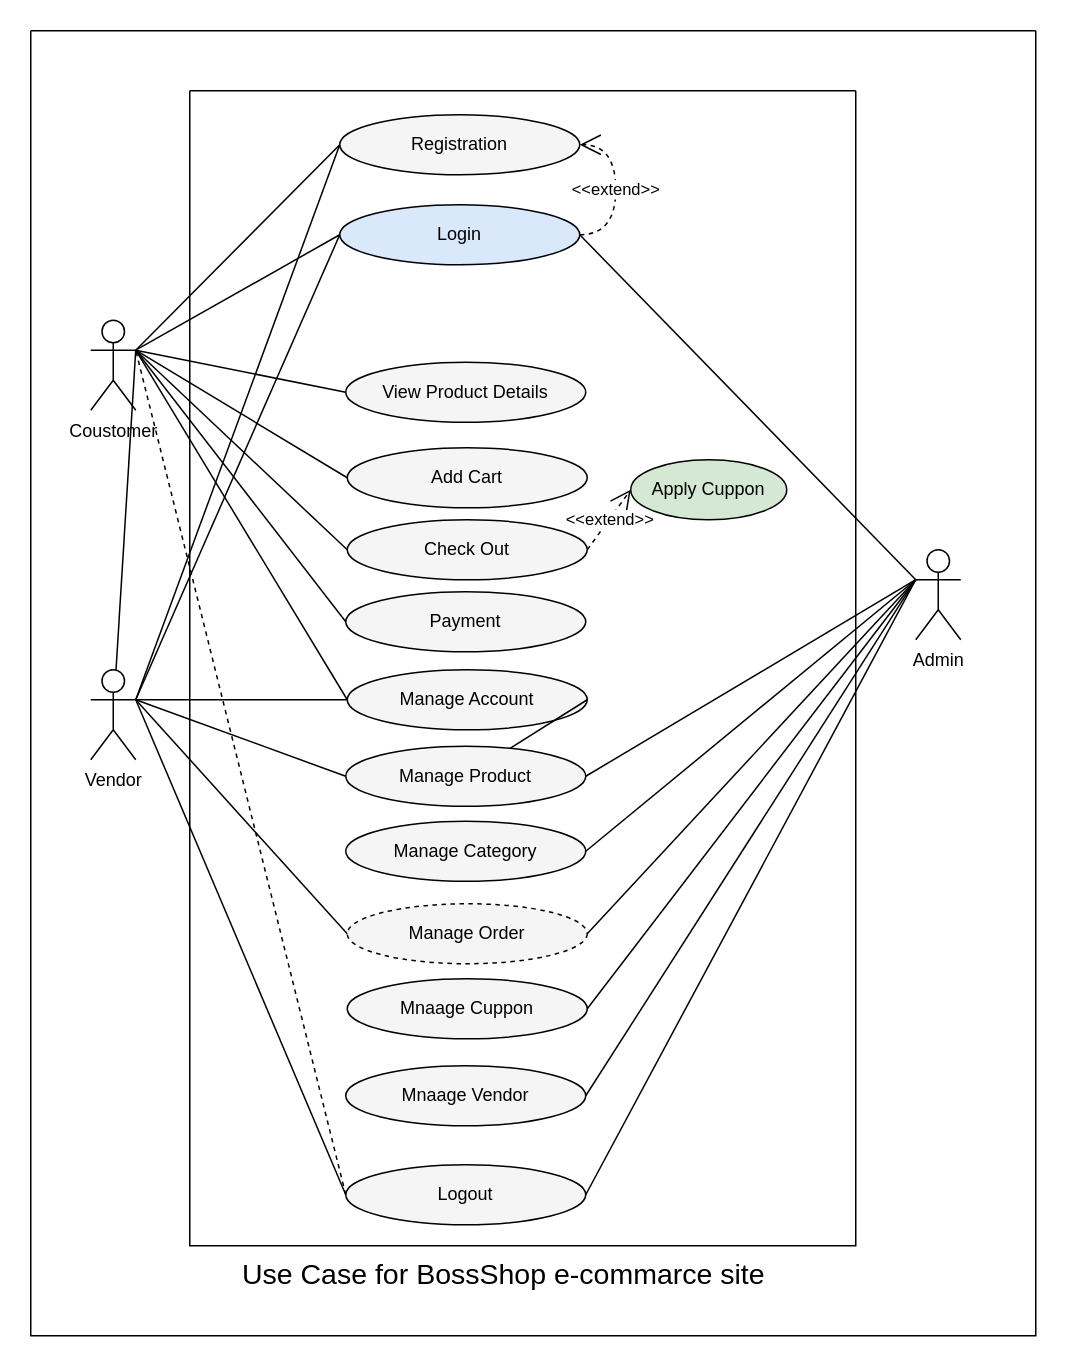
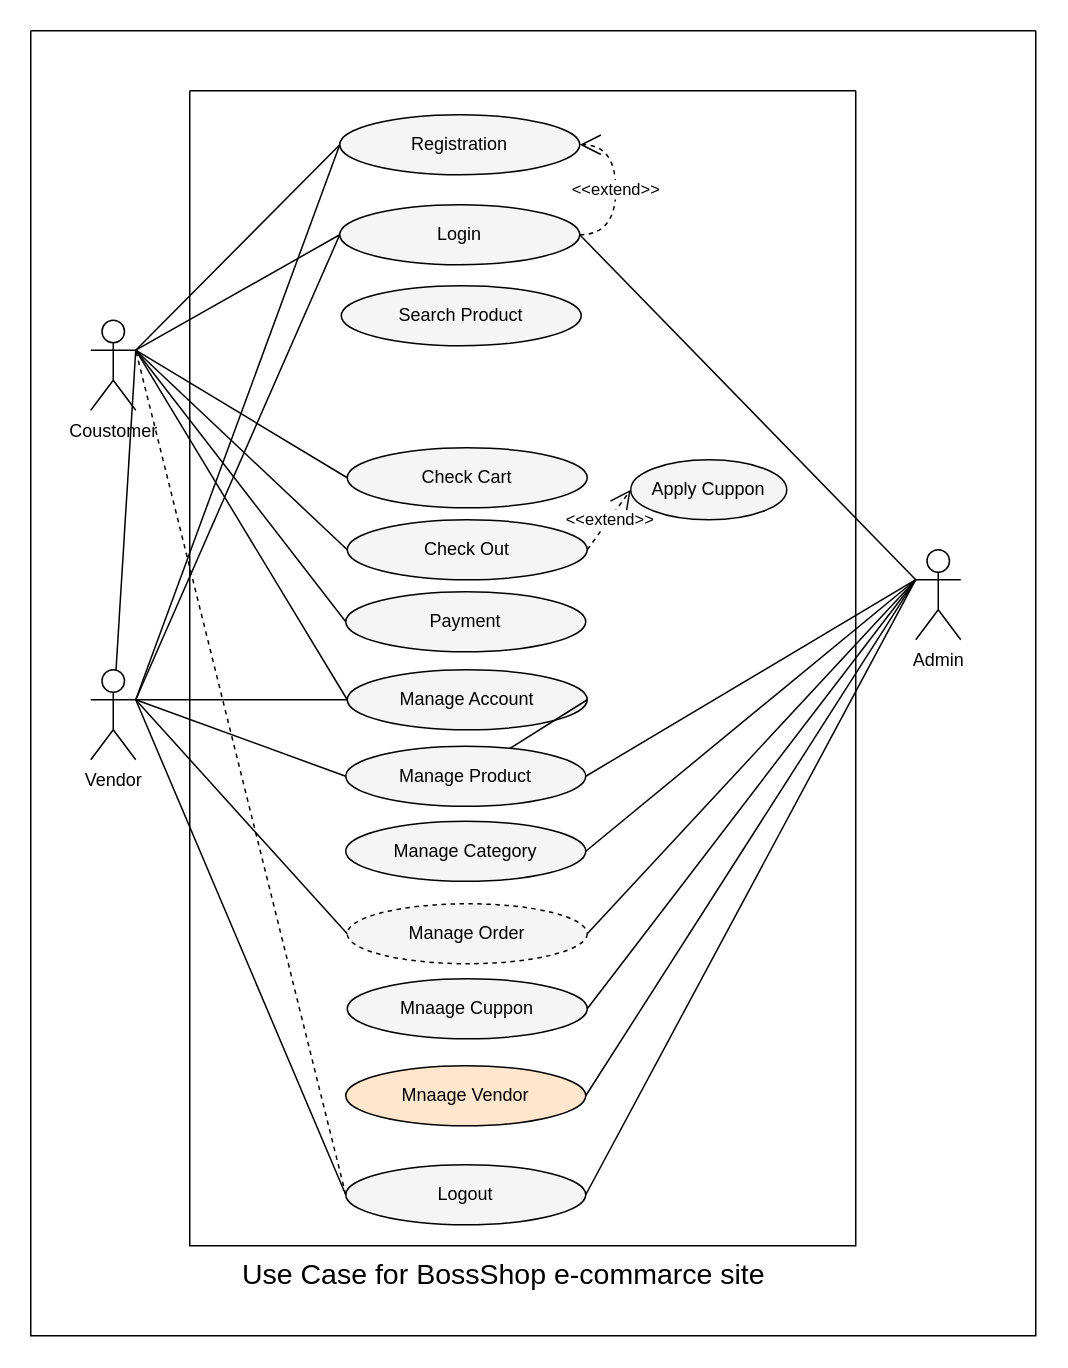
node "Login": fillcolor #dae8fc -> #f5f5f5
node "Search Product": added
edge "Coustomer" -- "View Product Details": removed
node "View Product Details": removed
node "Add Cart": label "Add Cart" -> "Check Cart"
node "Apply Cuppon": fillcolor #d5e8d4 -> #f5f5f5
node "Mnaage Vendor": fillcolor #f5f5f5 -> #ffe6cc
